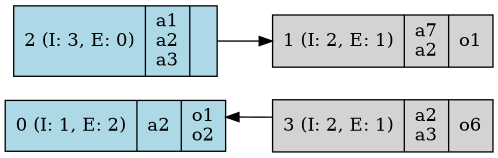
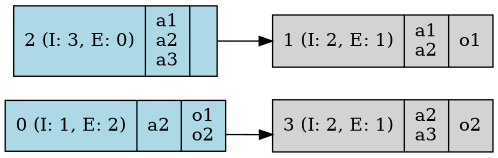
node "1 (I: 2, E: 1)": text "a7" -> "a1"
edge "3 (I: 2, E: 1)" -> "0 (I: 1, E: 2)": reversed
node "3 (I: 2, E: 1)": text "o6" -> "o2"
